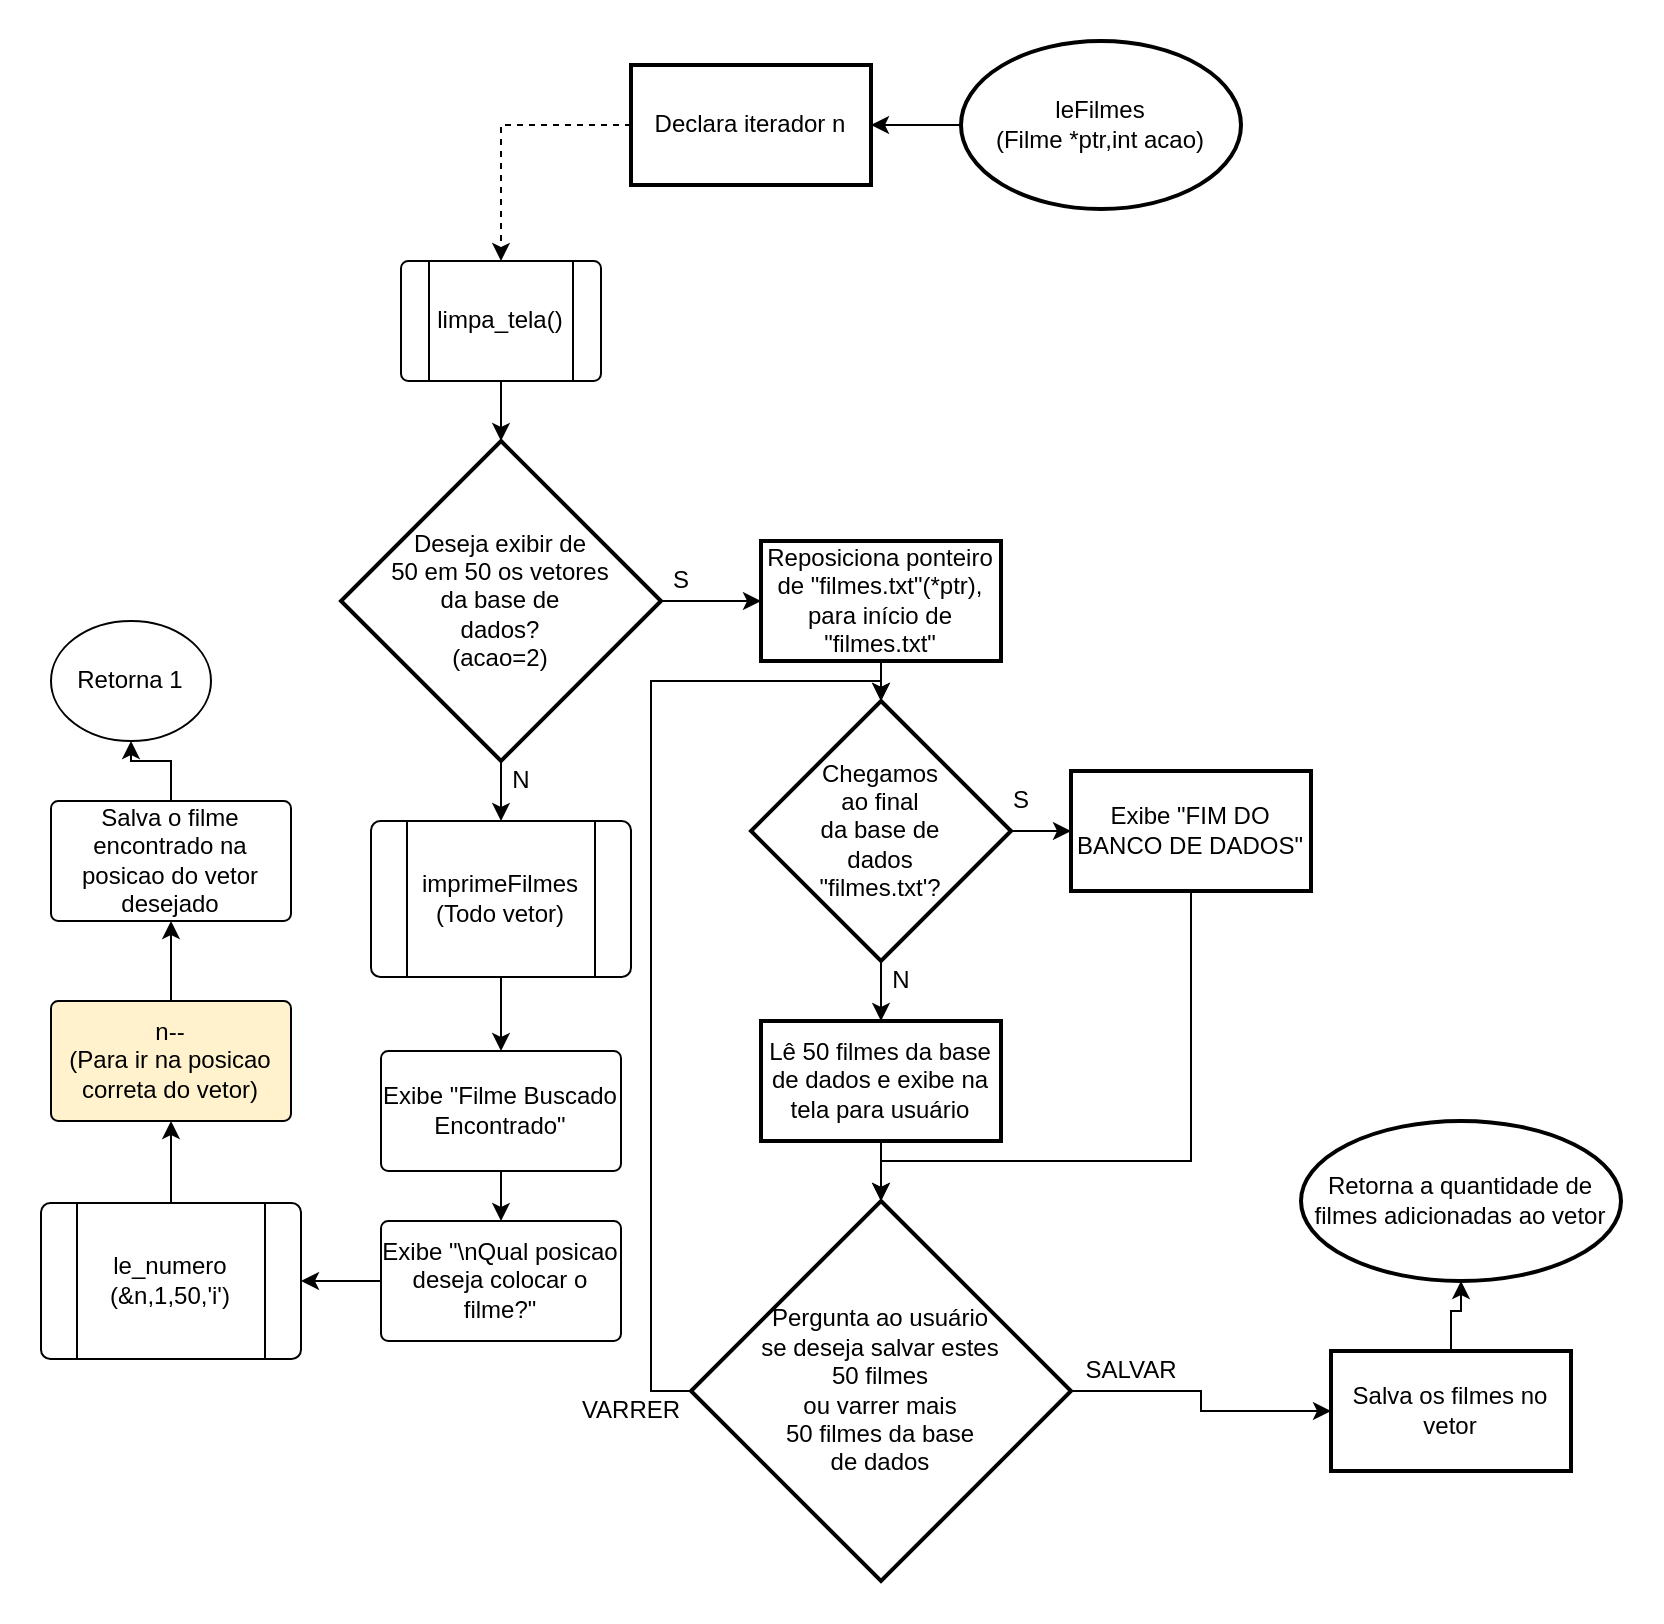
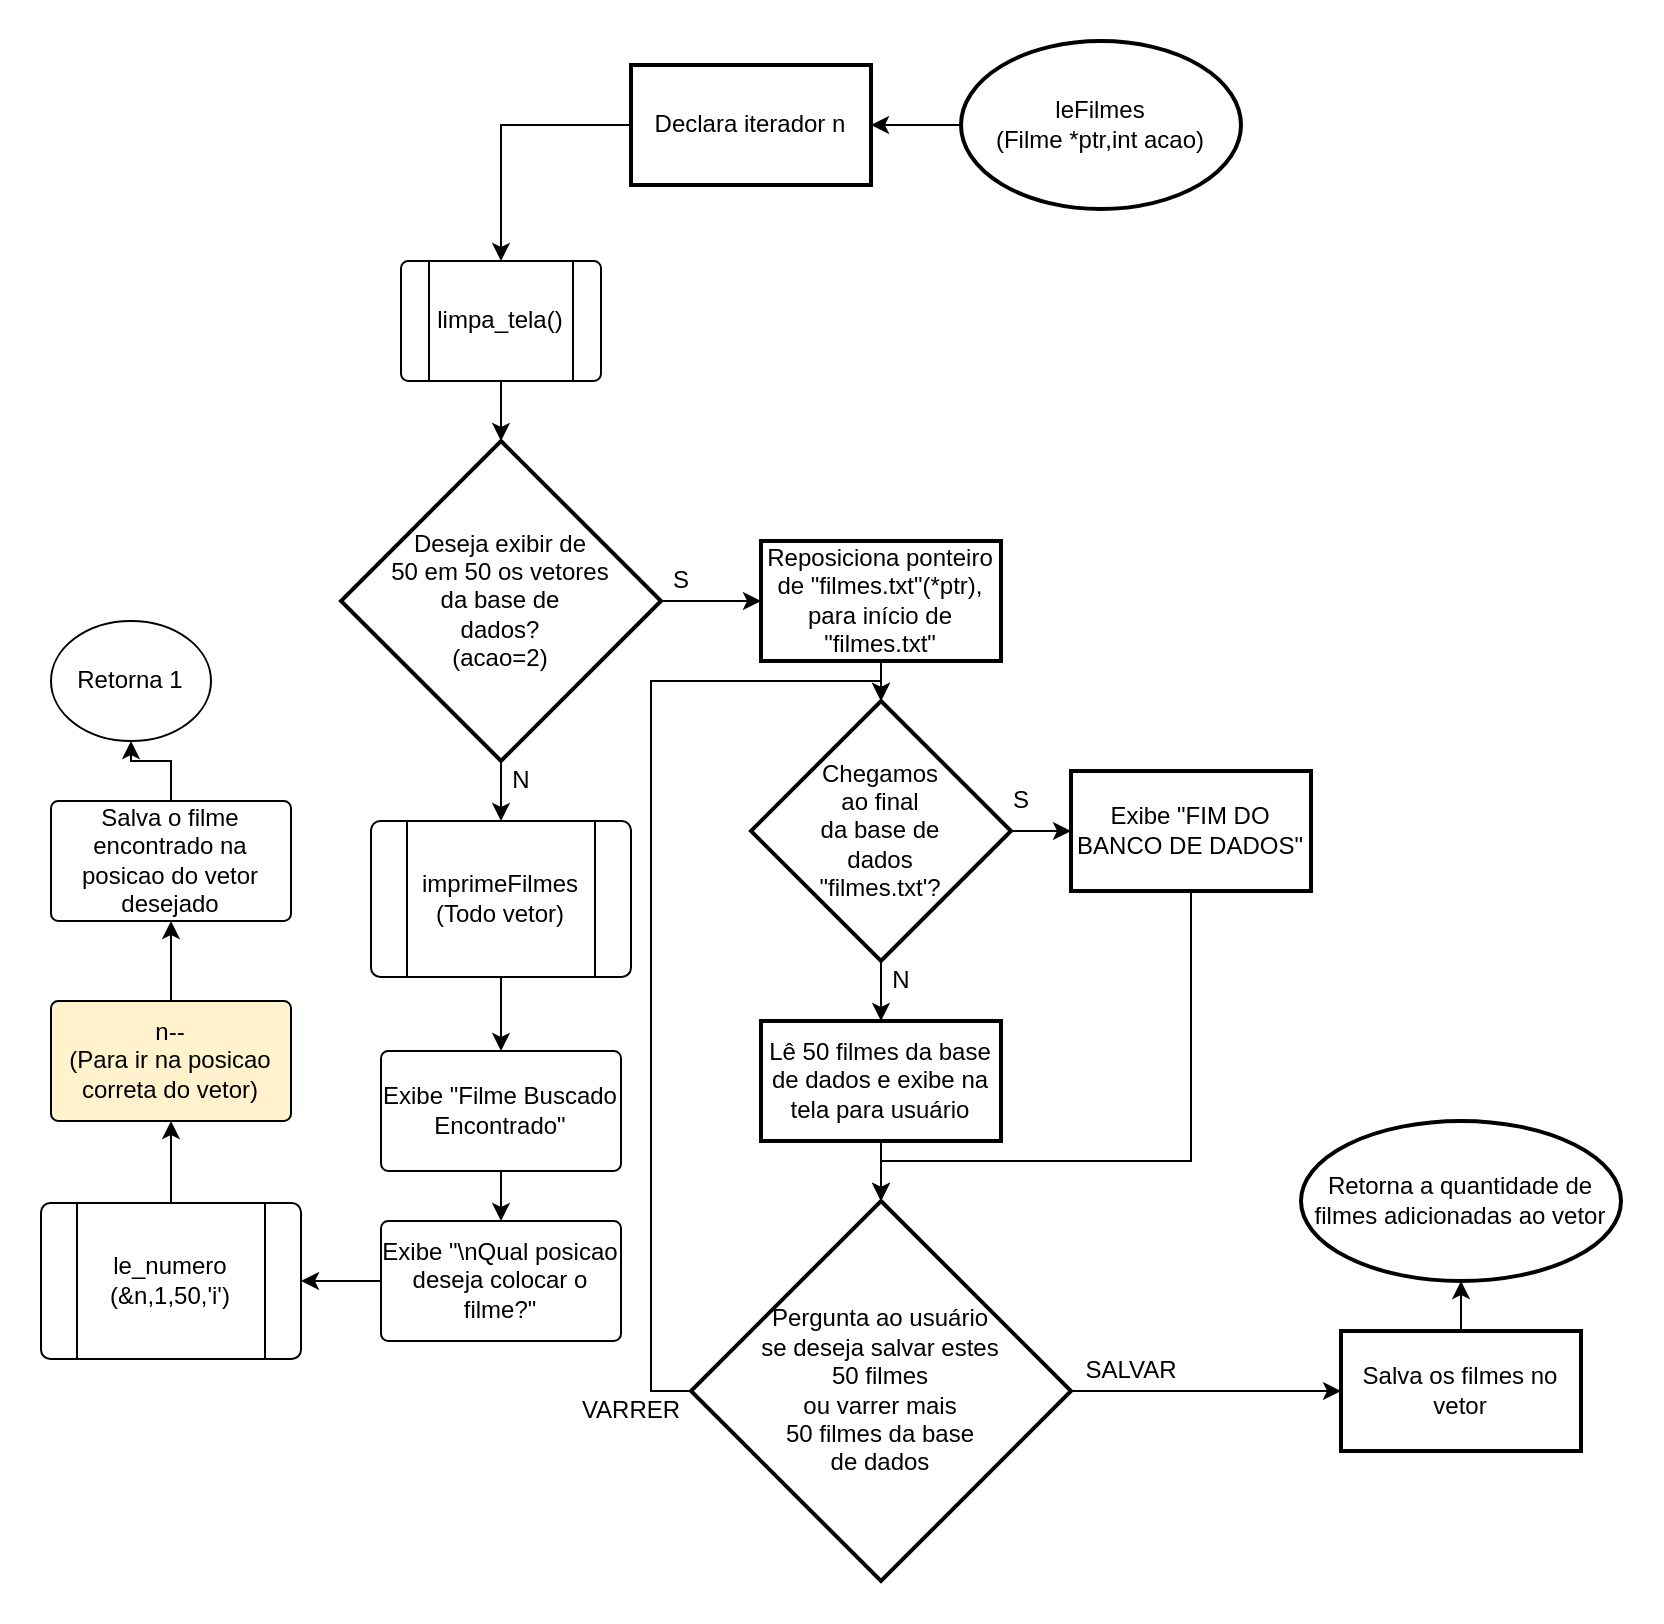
edge "Declara iterador n" -> "limpa_tela()": style dashed -> solid
node "Salva os filmes no vetor": moved (1451, 1411) -> (1461, 1391)
